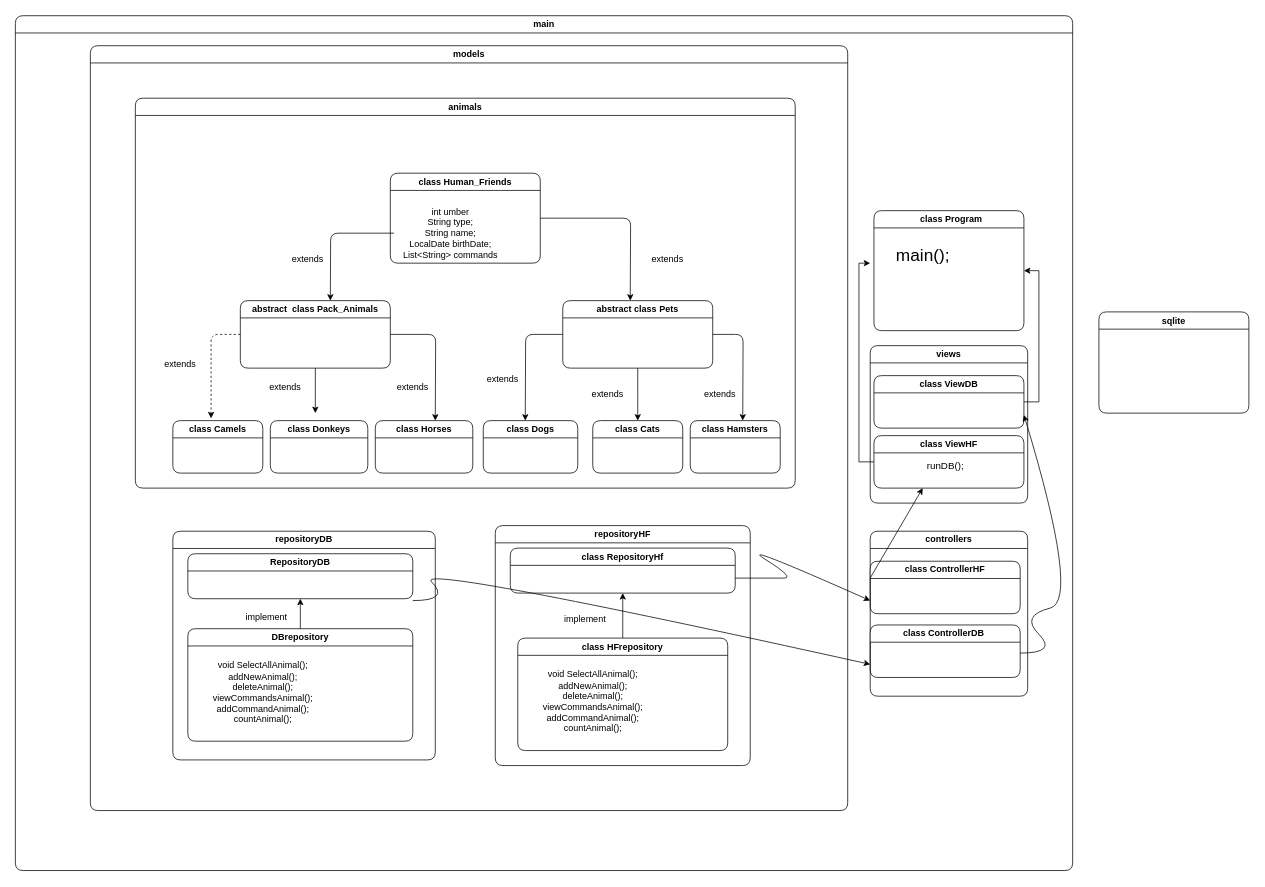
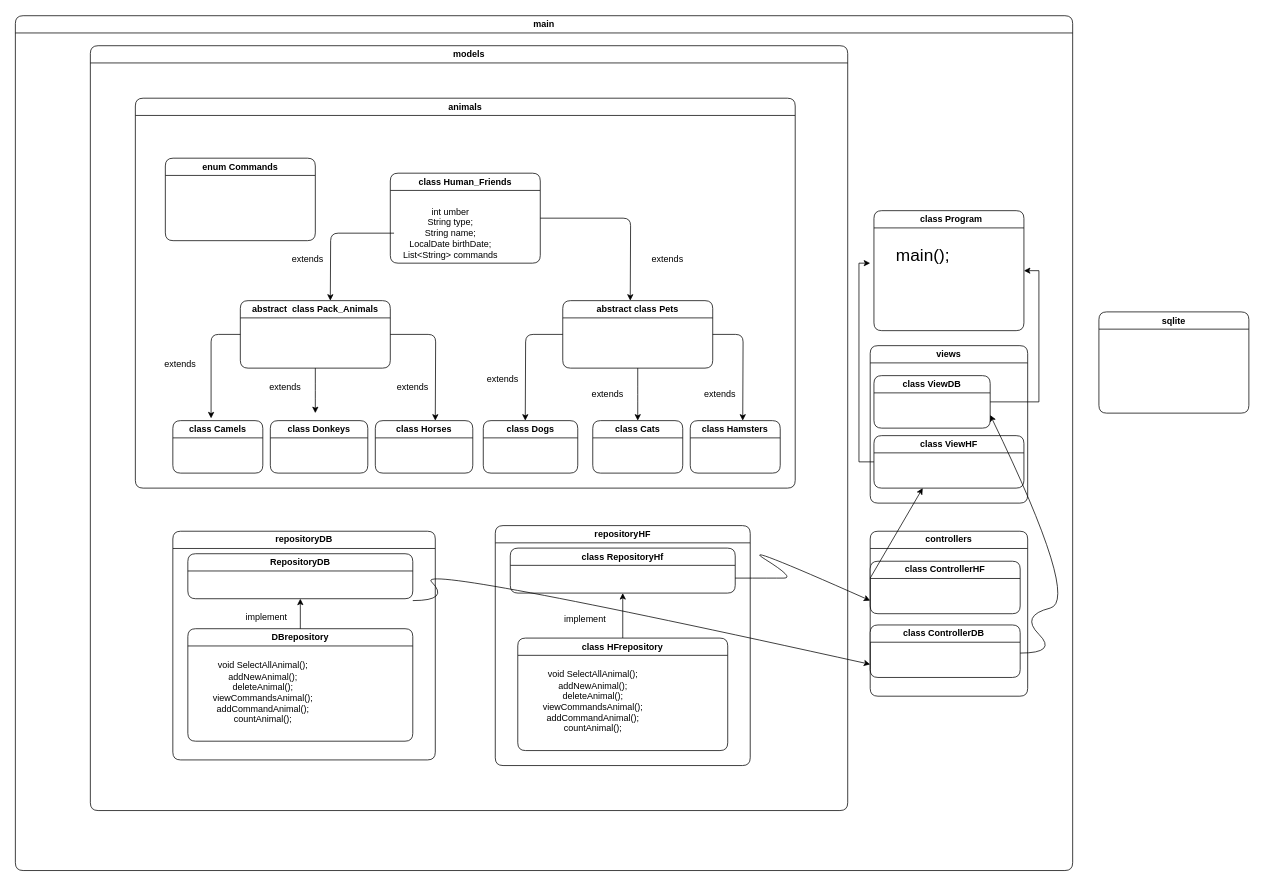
node "enum Commands": added
edge "abstract class Pack_Animals" -> "class Camels": style dashed -> solid
node "class ViewDB": size 150x53 -> 116x53
node "runDB();": removed
